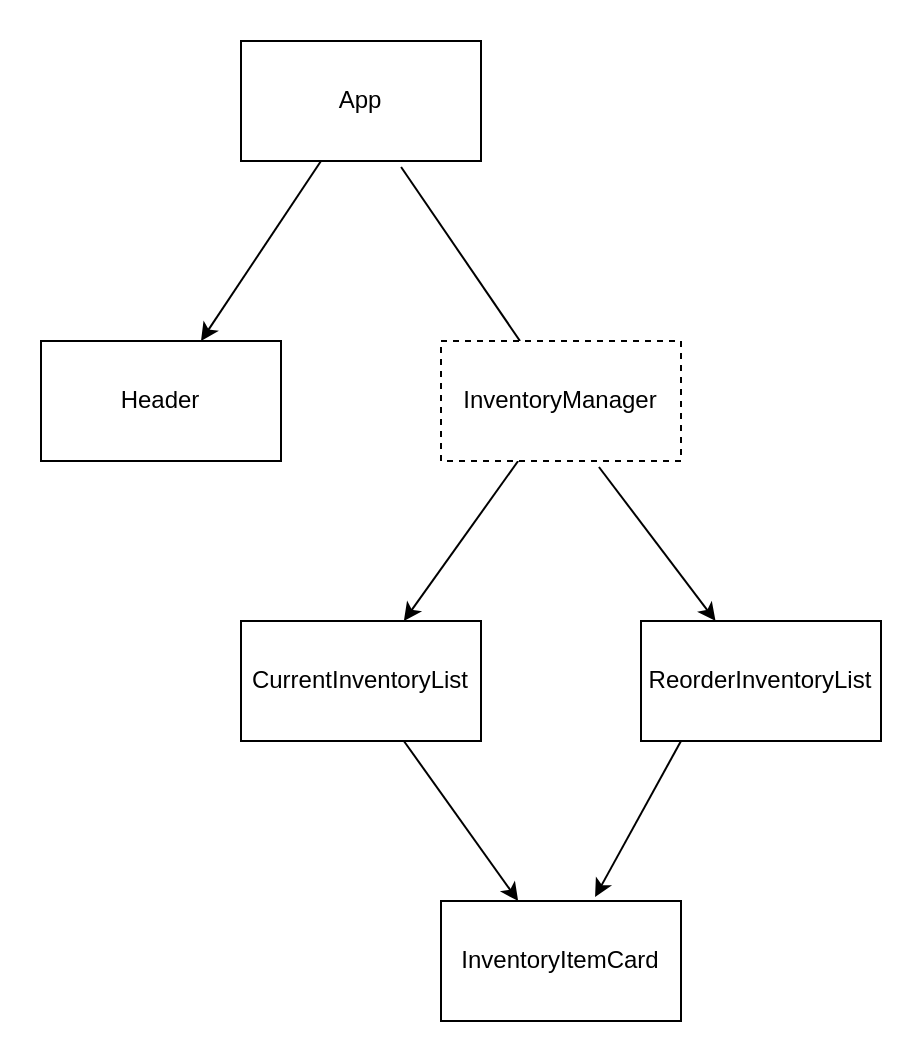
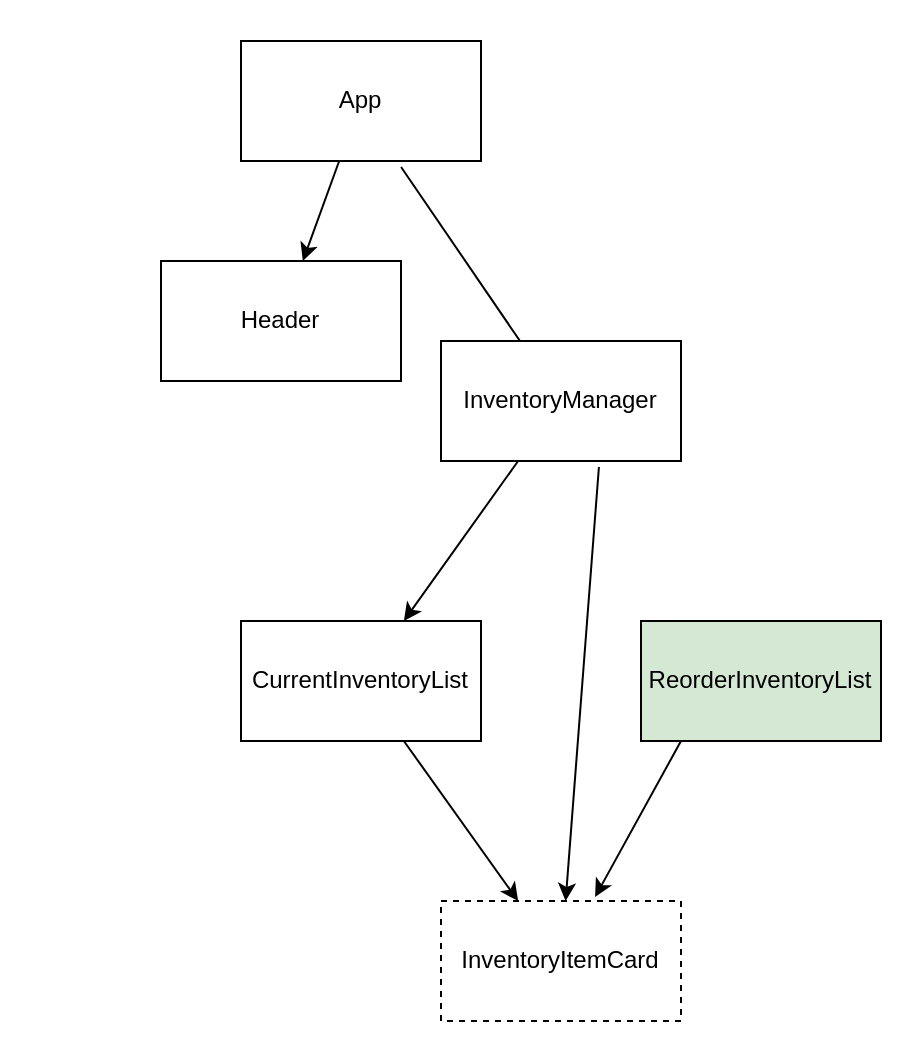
node "Header": moved (161, 401) -> (281, 321)
node "InventoryManager": style dashed -> solid
edge "InventoryManager" -> "ReorderInventoryList": now "InventoryManager" -> "InventoryItemCard"
node "ReorderInventoryList": fillcolor #ffffff -> #d5e8d4
node "InventoryItemCard": style solid -> dashed
